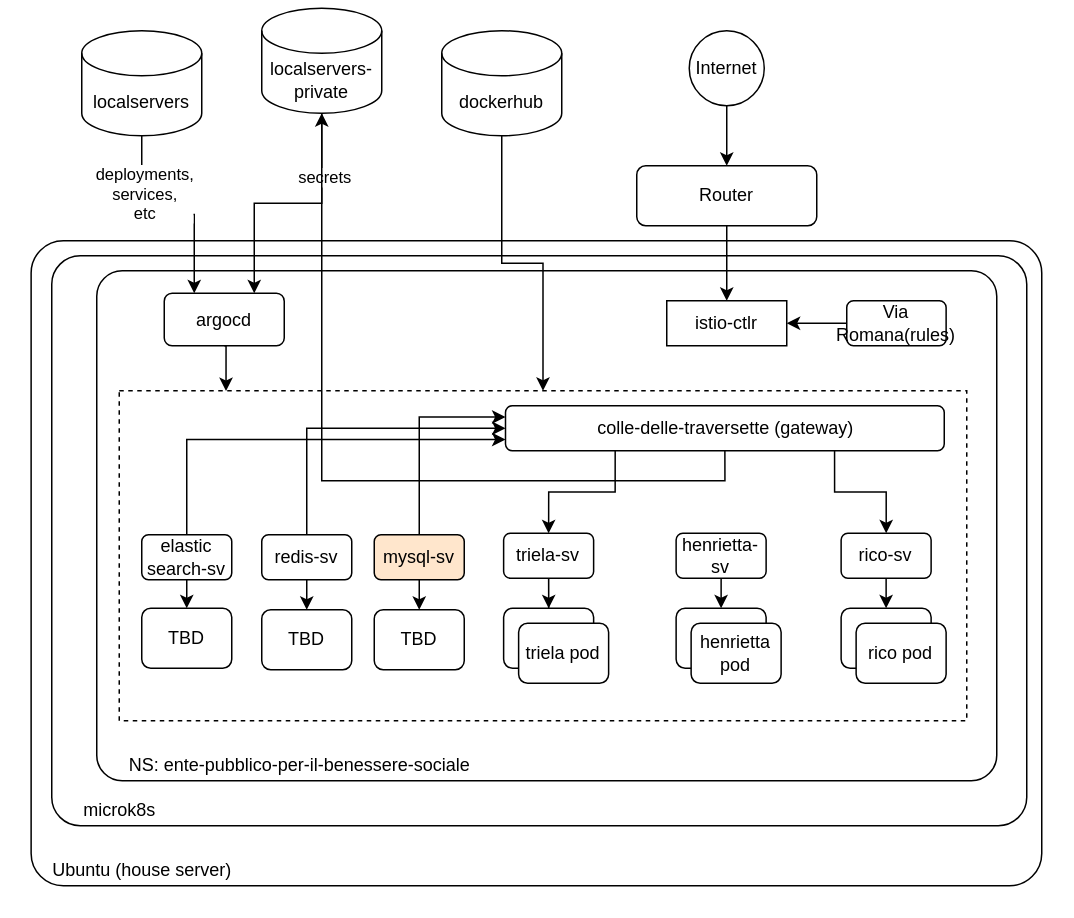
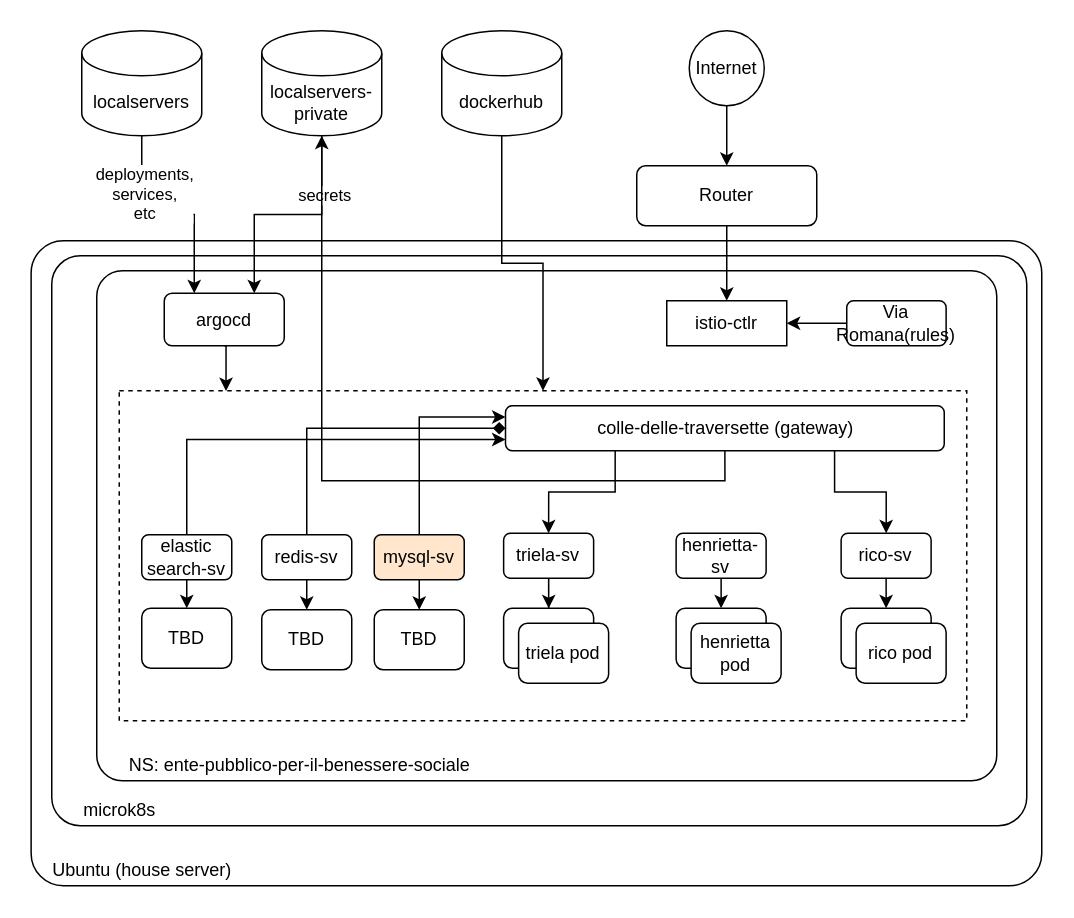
node "localservers-private": moved (322, 61) -> (322, 83)
edge "redis-sv" -> "colle-delle-traversette (gateway)": arrowhead classic -> diamond
